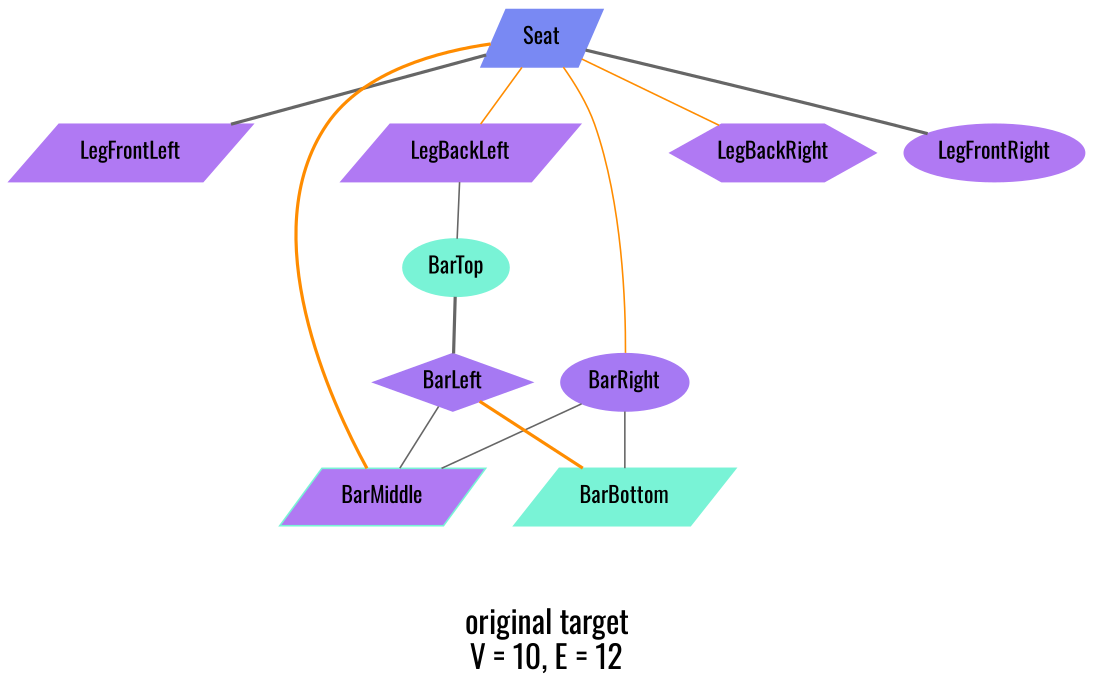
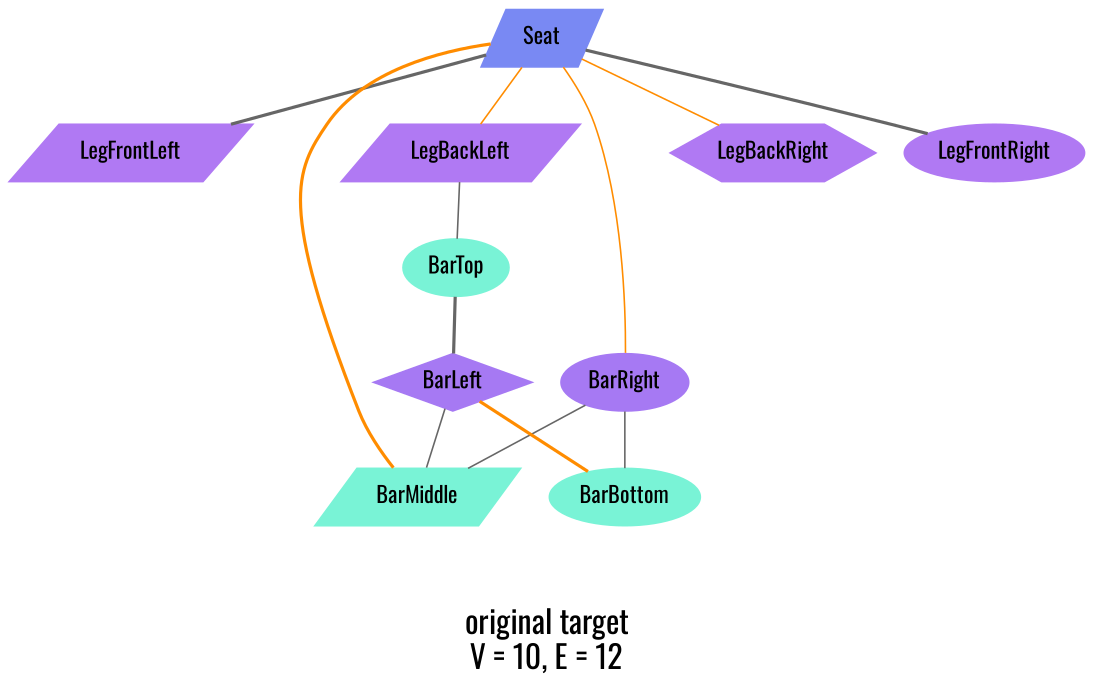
node "BarMiddle": fillcolor #b079f3 -> #79f3d6
node "BarBottom": shape parallelogram -> ellipse
